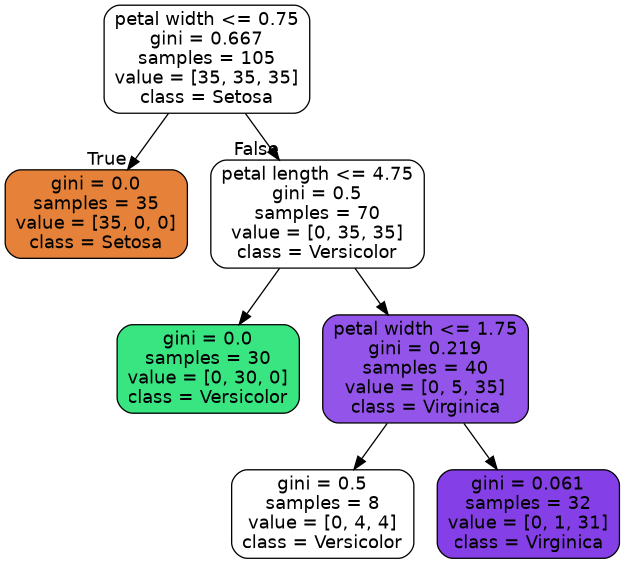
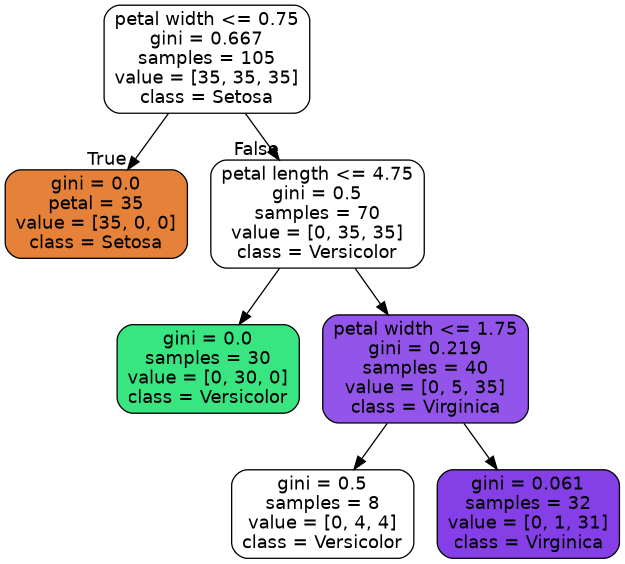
node "gini = 0.0 samples = 35 value = [35, 0, 0] class = Setosa": label "gini = 0.0 samples = 35 value = [35, 0, 0] class = Setosa" -> "gini = 0.0 petal = 35 value = [35, 0, 0] class = Setosa"
